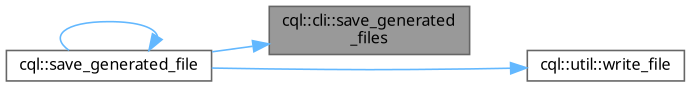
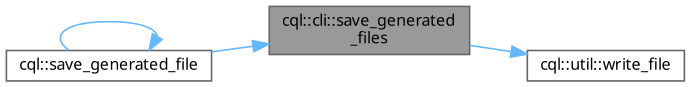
edge "cql::save_generated_file" -> "cql::util::write_file": now "cql::cli::save_generated _files" -> "cql::util::write_file"
